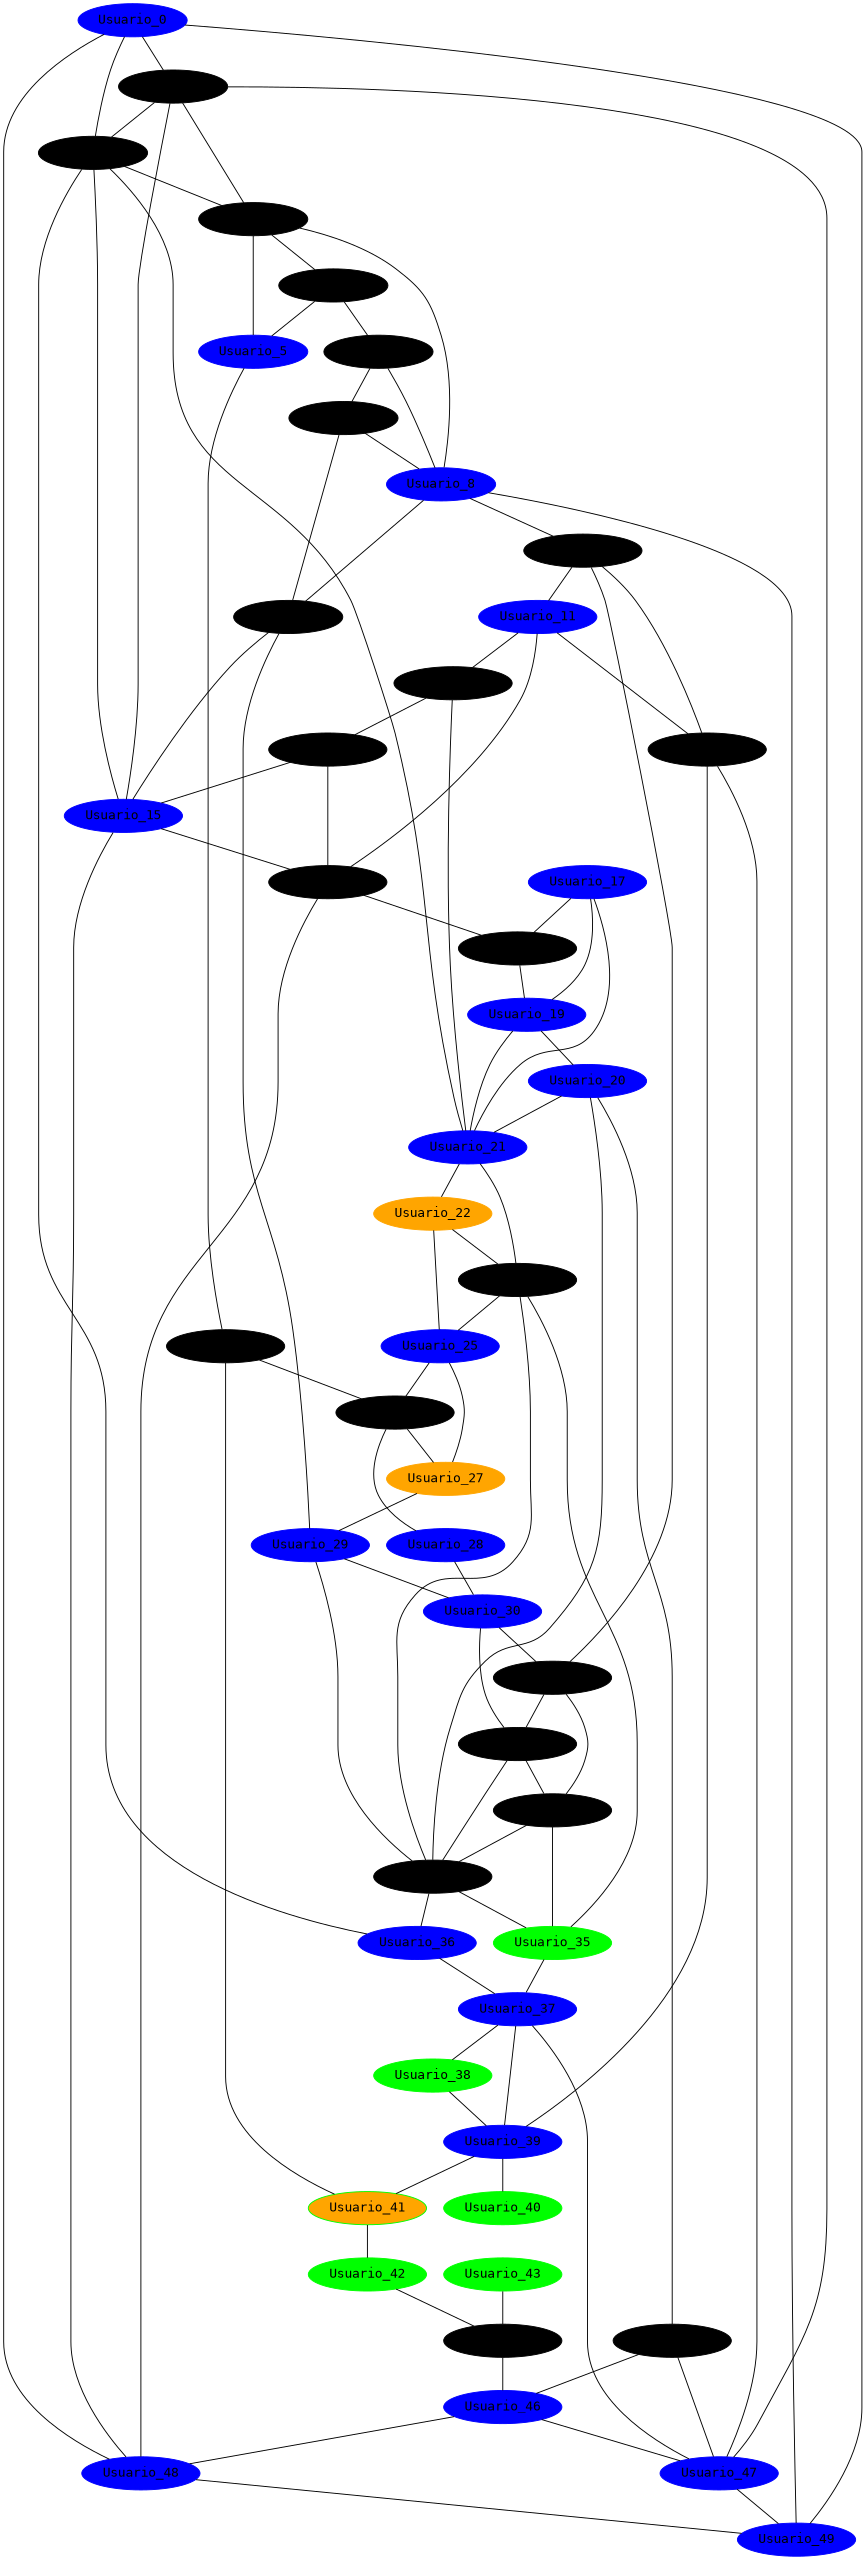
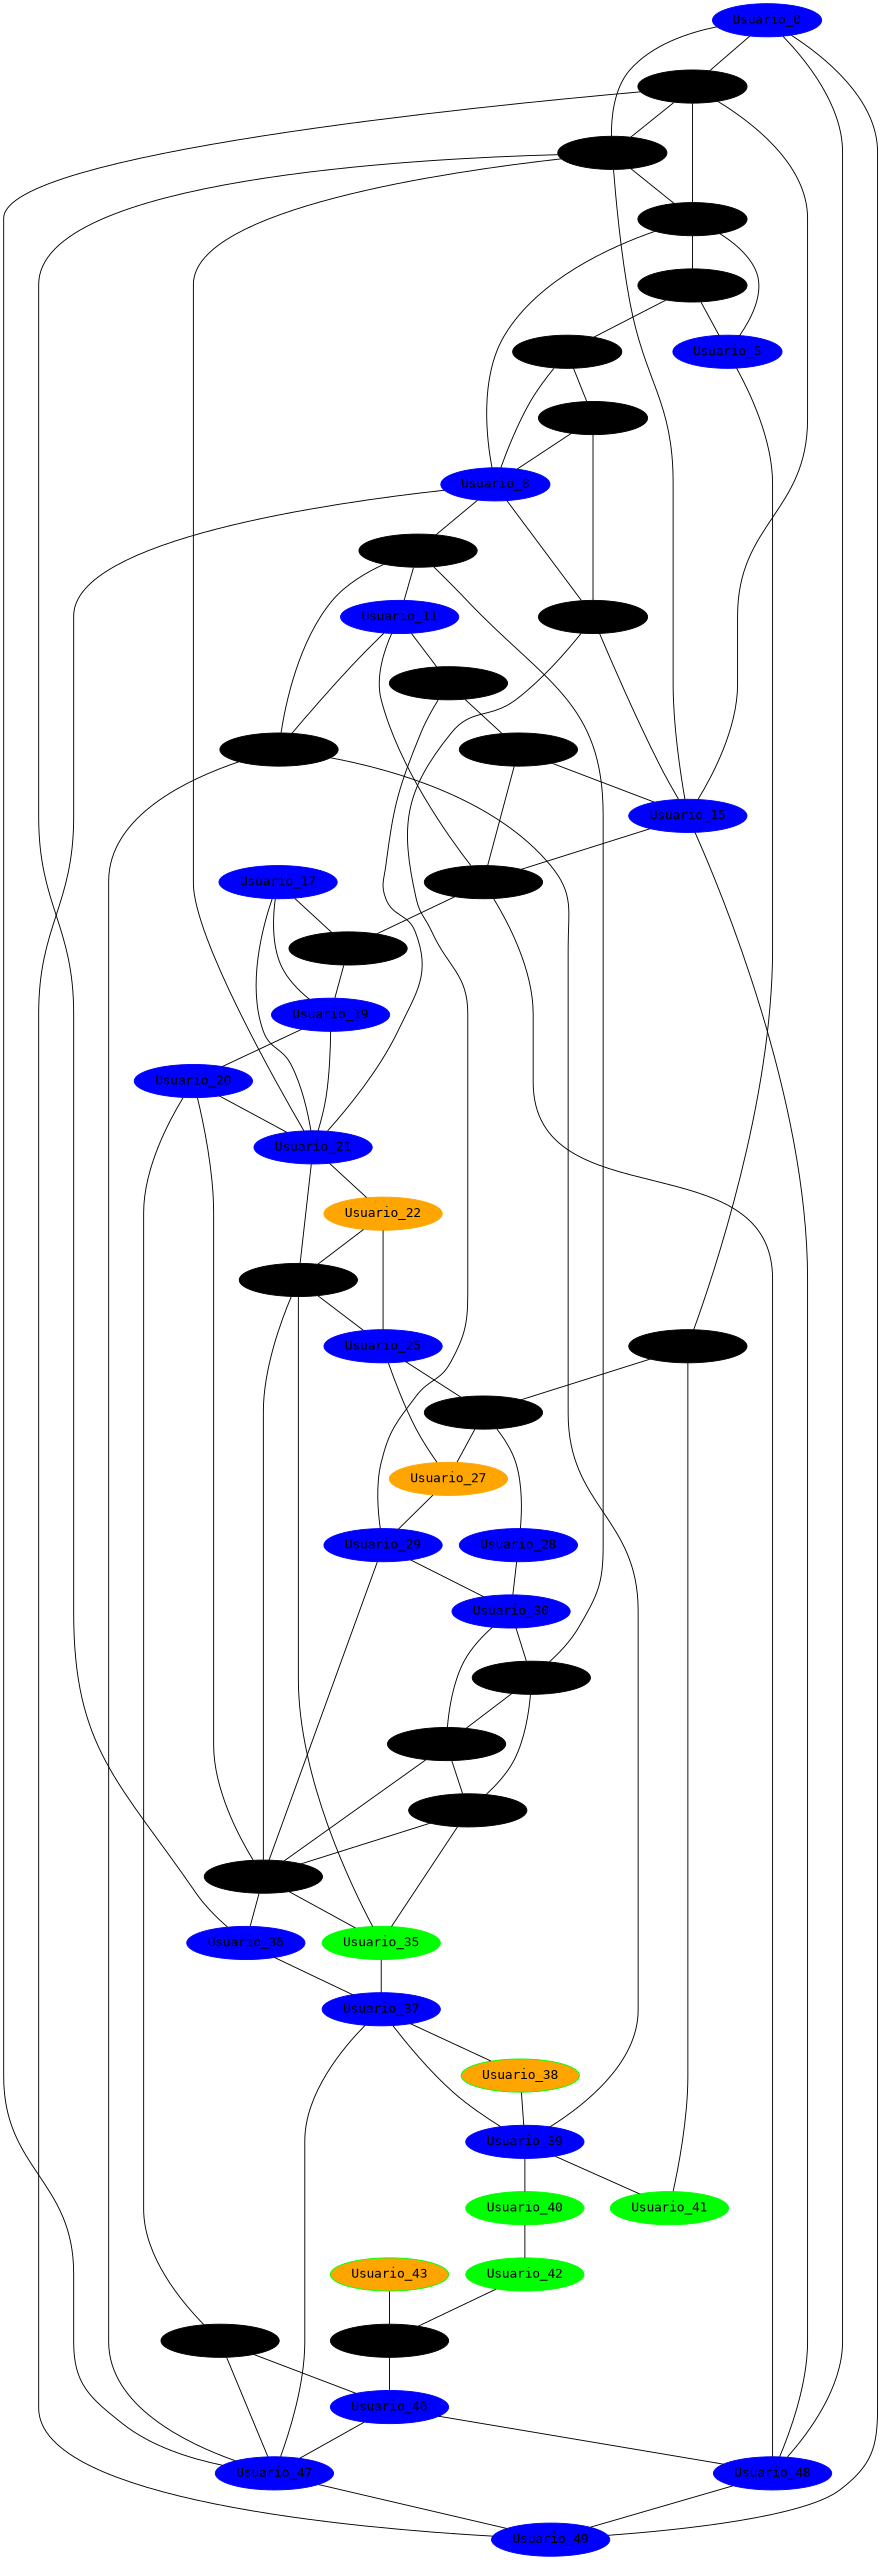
node "Usuario_38": fillcolor green -> orange
node "Usuario_41": fillcolor orange -> green
edge "Usuario_41" -- "Usuario_42": now "Usuario_40" -- "Usuario_42"
node "Usuario_43": fillcolor green -> orange
